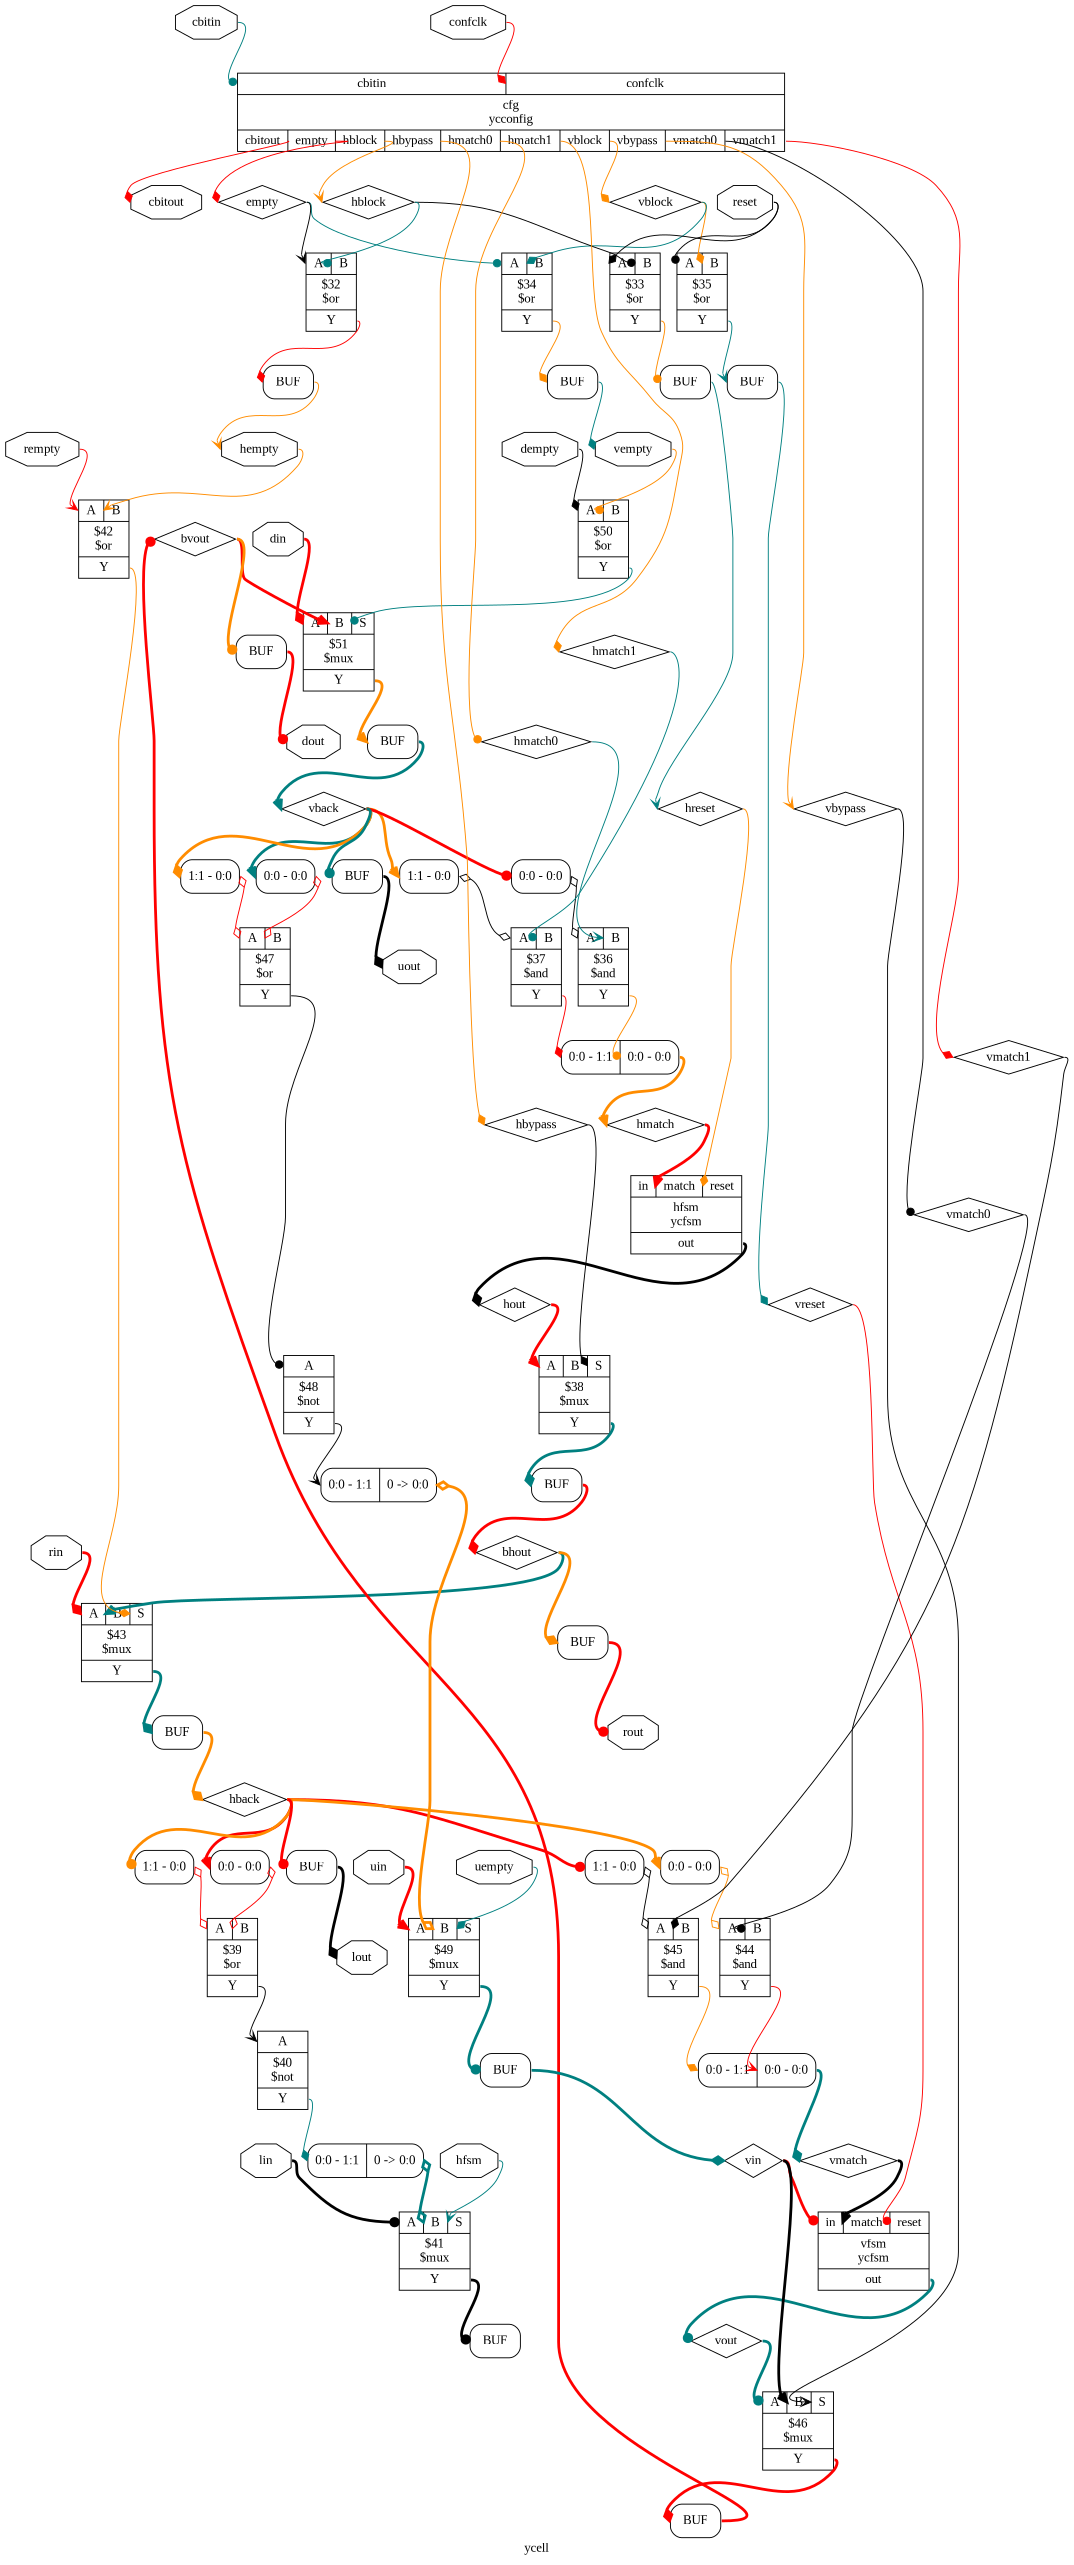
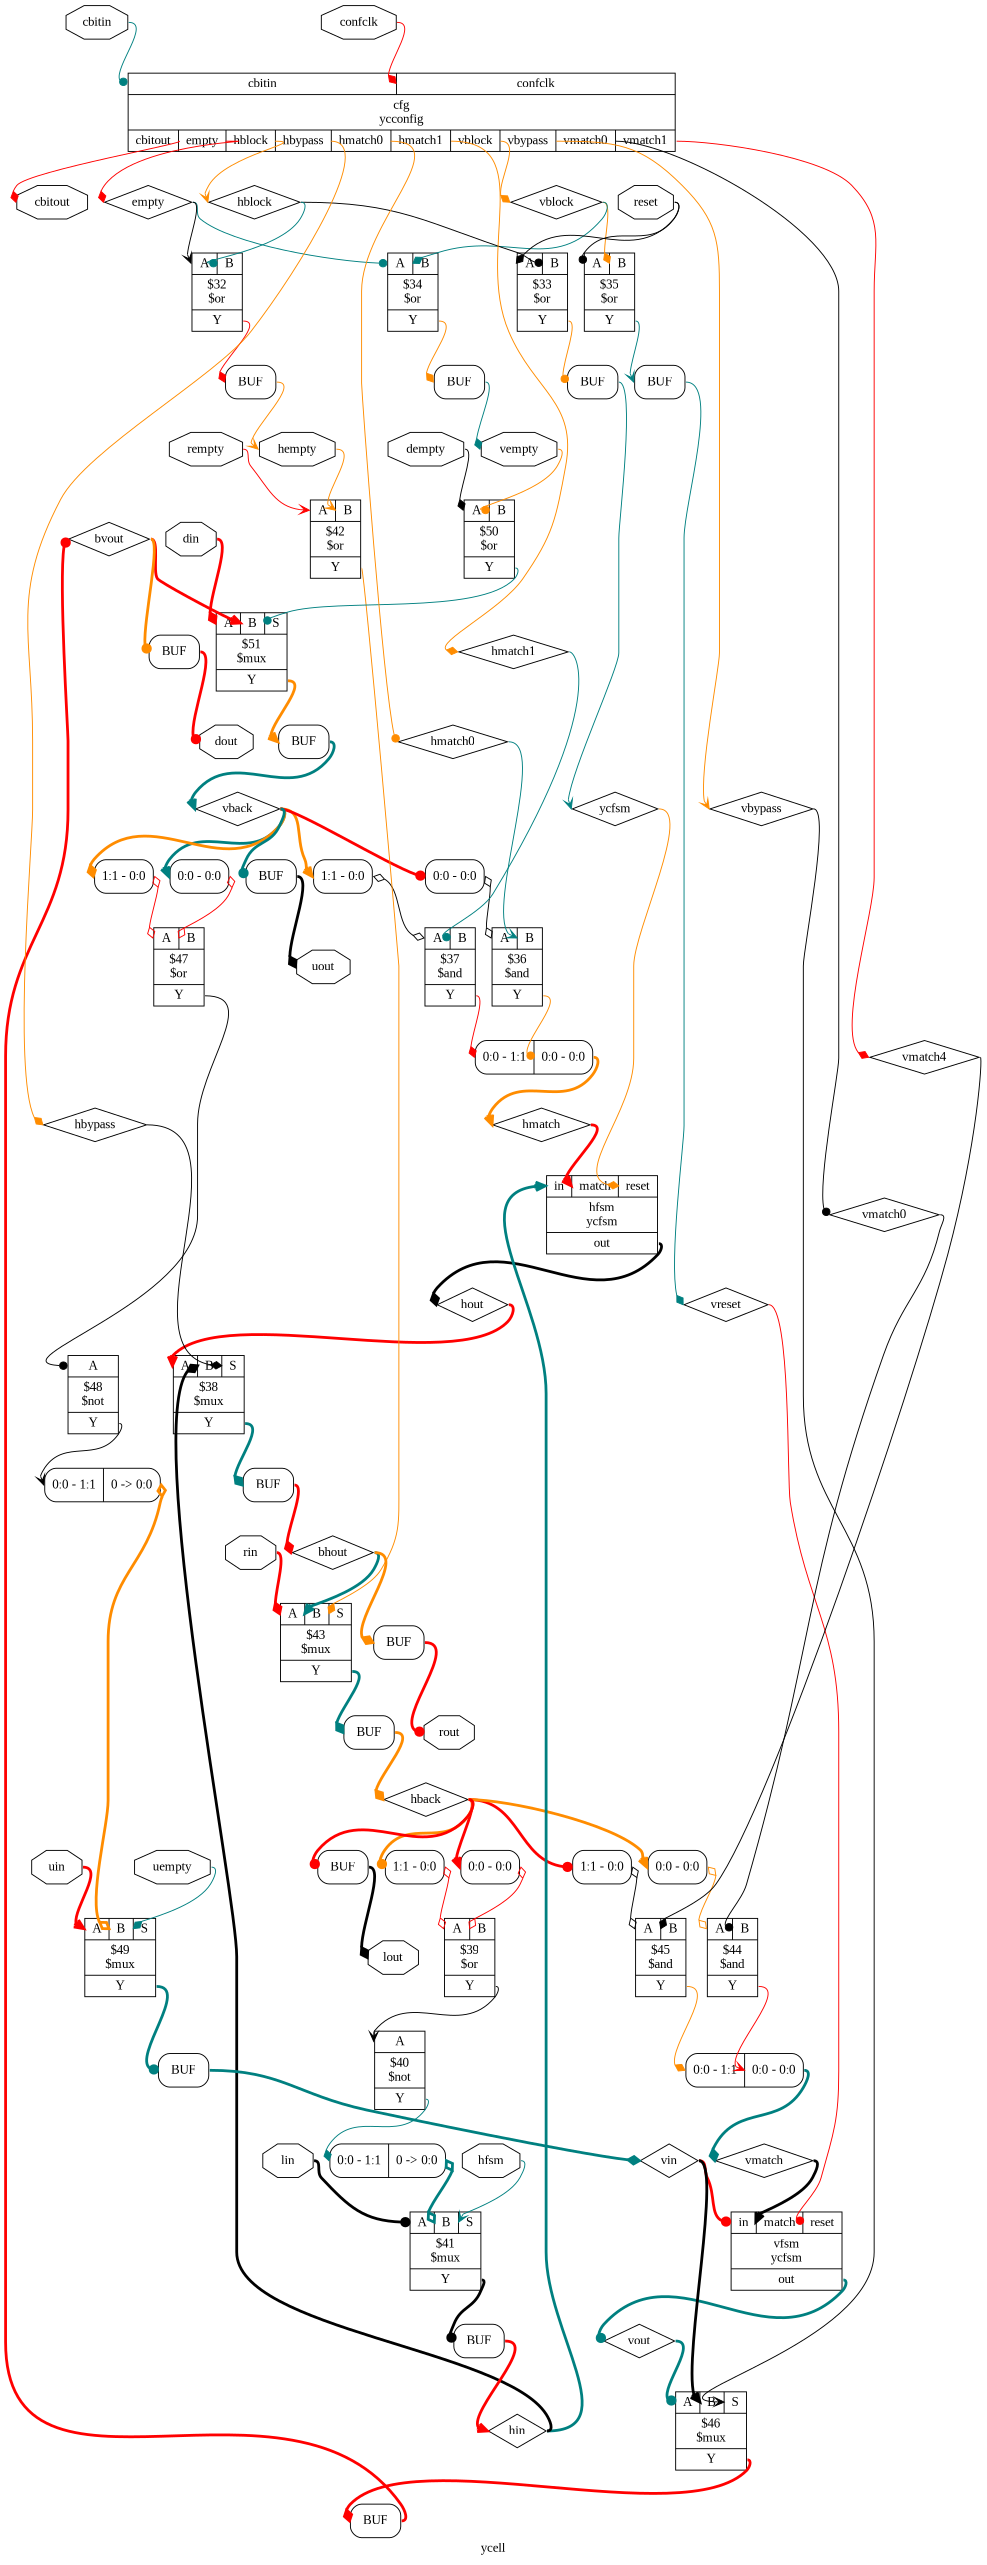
node "hreset": label "hreset" -> "ycfsm"
node "vmatch1": label "vmatch1" -> "vmatch4"
node "hin": added
